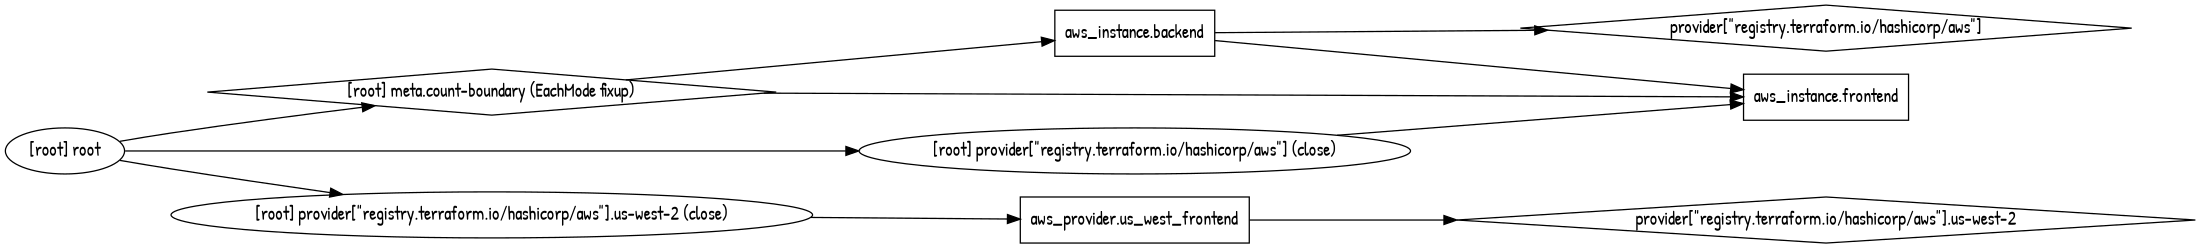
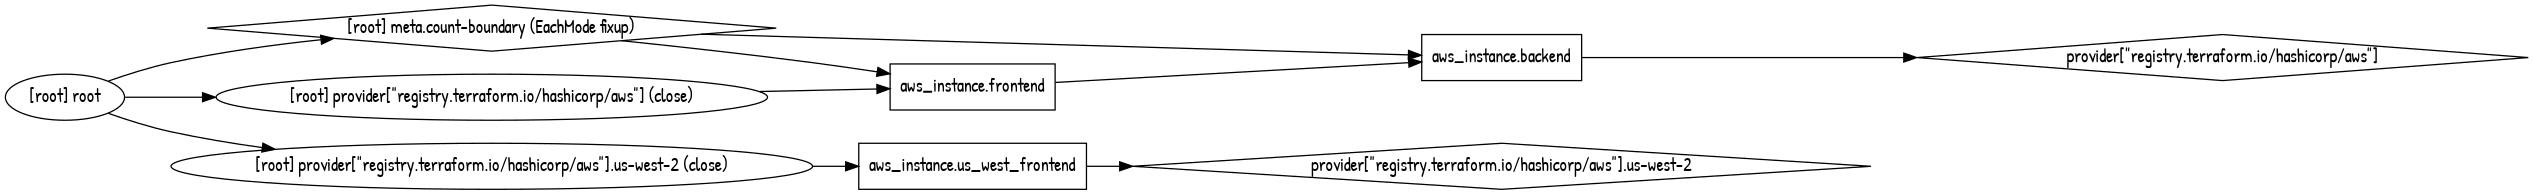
edge "aws_instance.backend" -> "aws_instance.frontend": reversed
node "aws_provider.us_west_frontend": label "aws_provider.us_west_frontend" -> "aws_instance.us_west_frontend"
